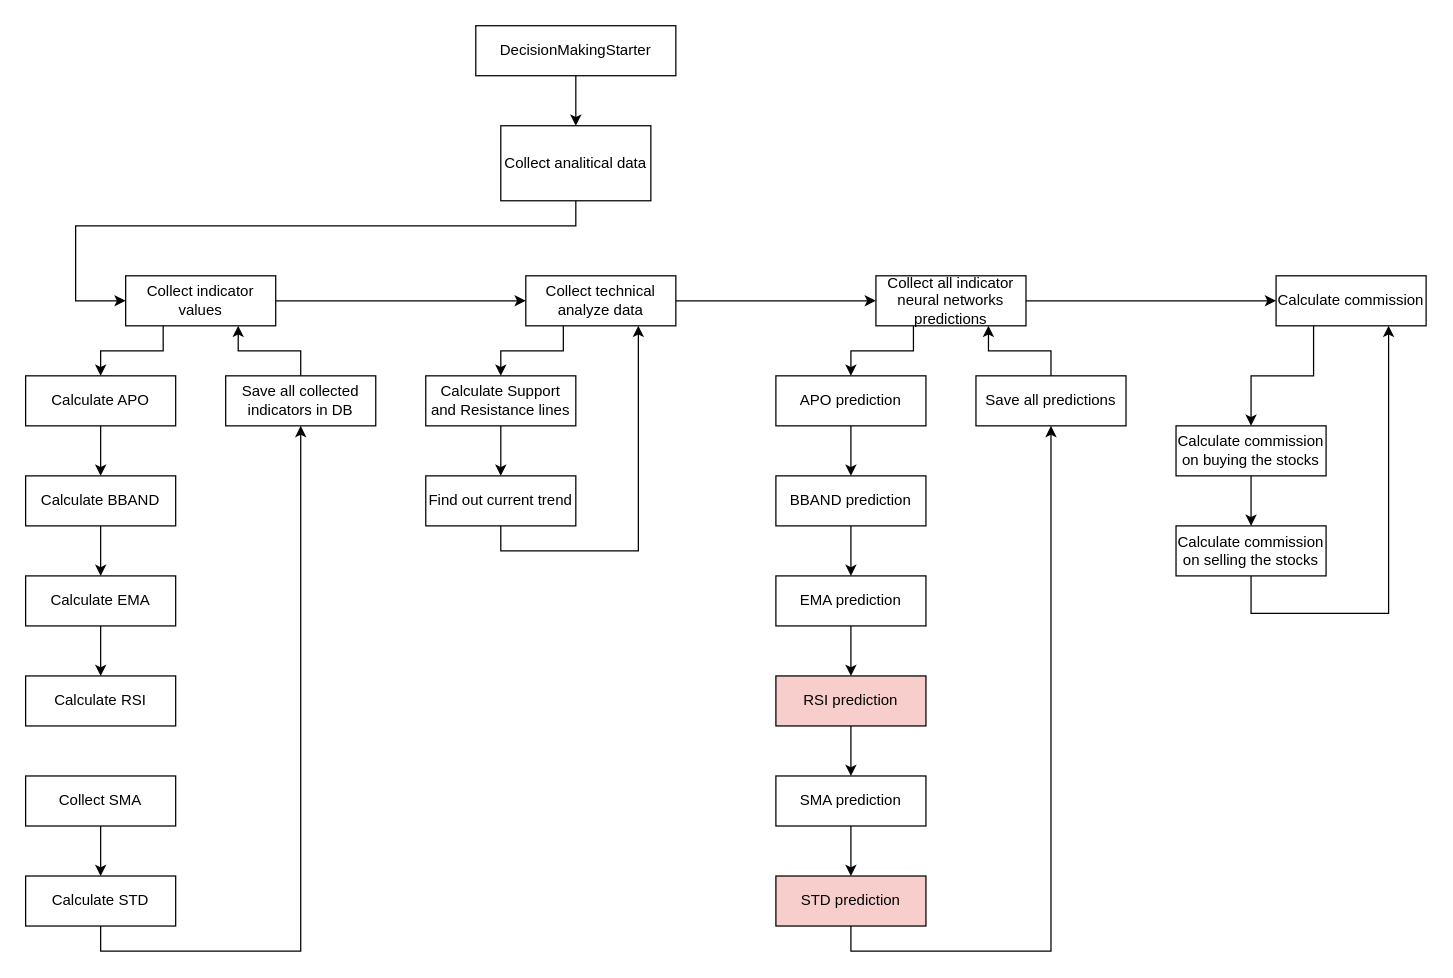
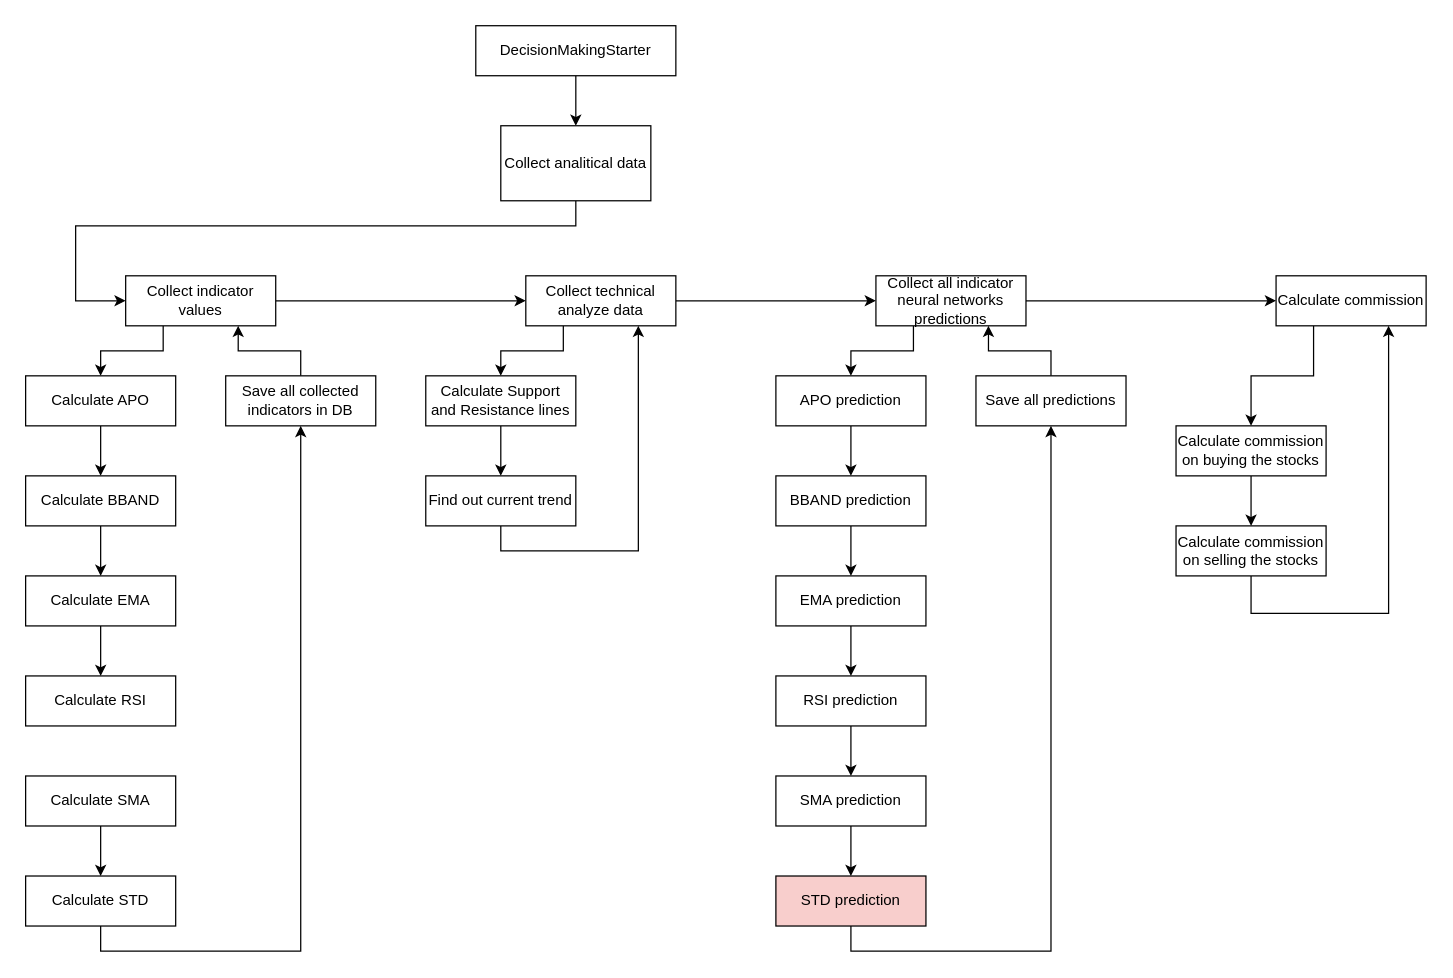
node "RSI prediction": fillcolor #f8cecc -> #ffffff
node "Collect SMA": label "Collect SMA" -> "Calculate SMA"
